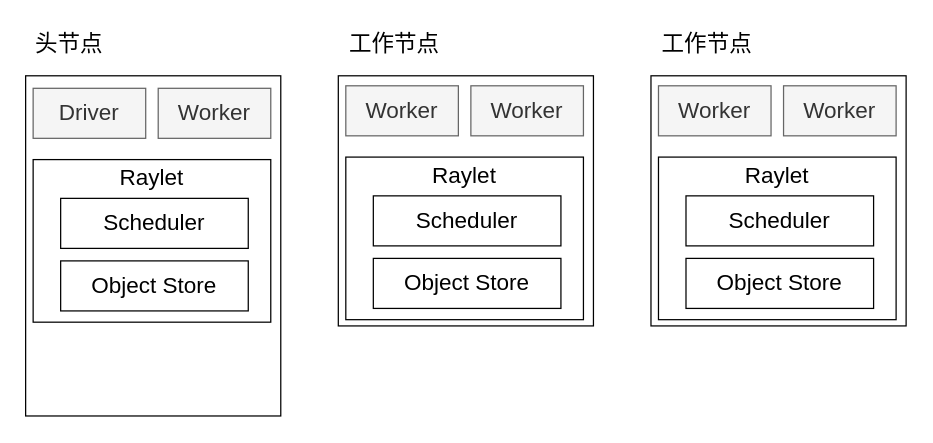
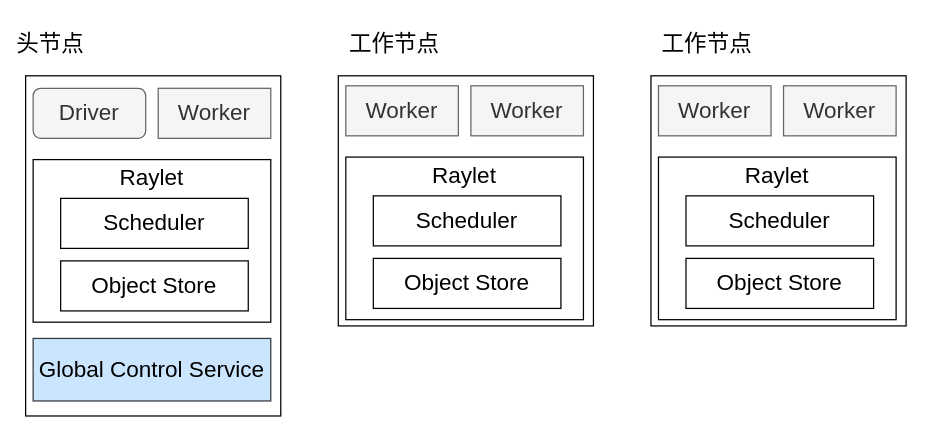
node "头节点": moved (69, 44) -> (51, 44)
node "Driver": shape rectangle -> rounded rectangle
node "Global Control Service": added
